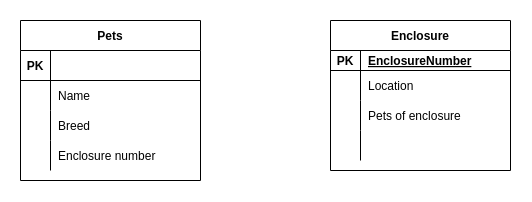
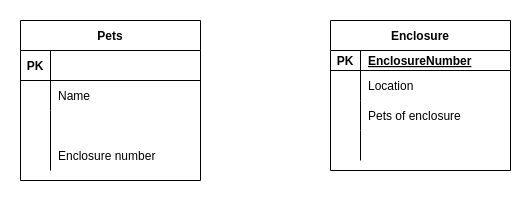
node "Breed": removed
